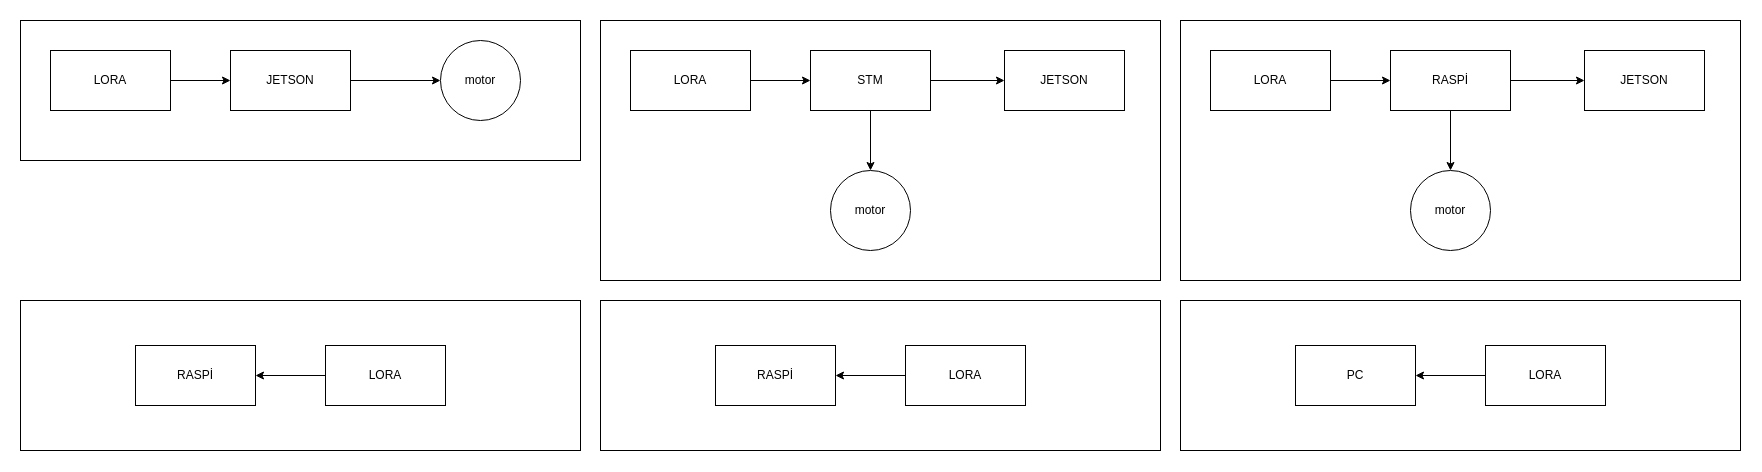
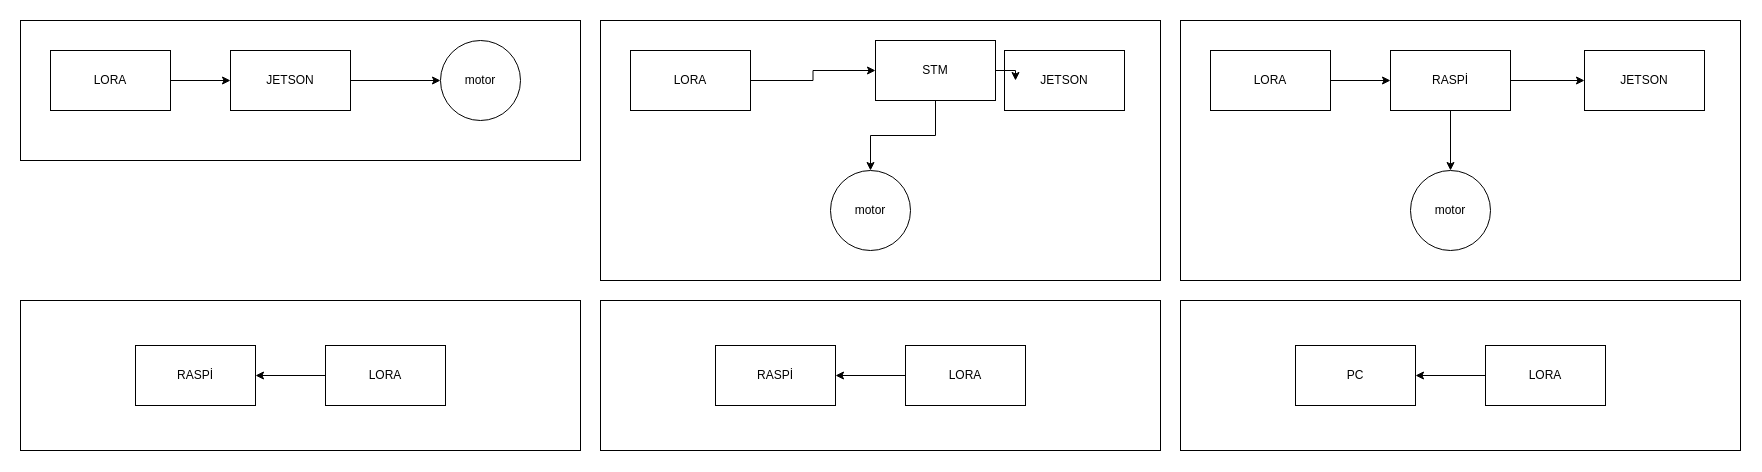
node "STM": moved (871, 81) -> (936, 71)
